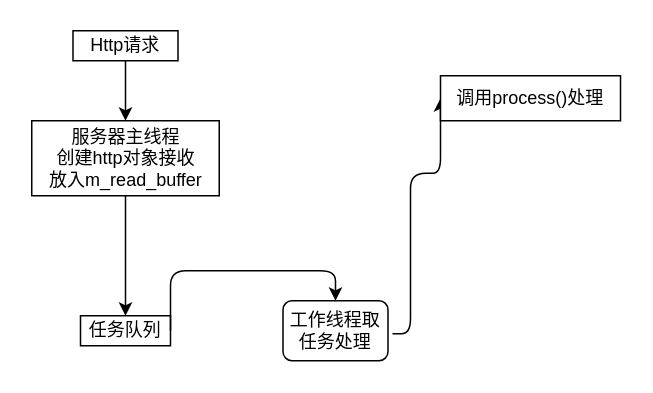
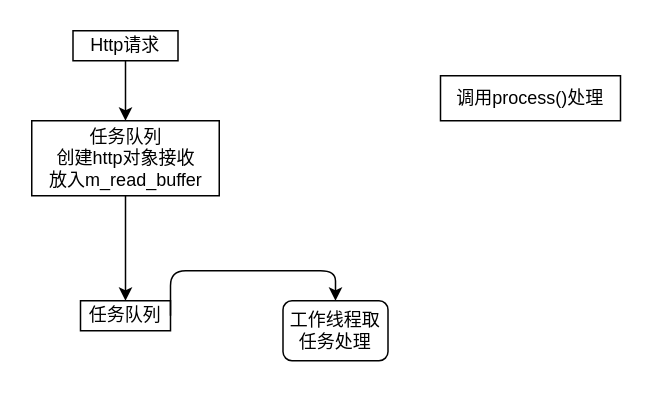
node "服务器主线程 创建http对象接收 放入m_read_buffer": label "服务器主线程 创建http对象接收 放入m_read_buffer" -> "任务队列 创建http对象接收 放入m_read_buffer"
edge "工作线程取任务处理" -> "调用process()处理": removed
node "任务队列": moved (125, 331) -> (125, 316)
